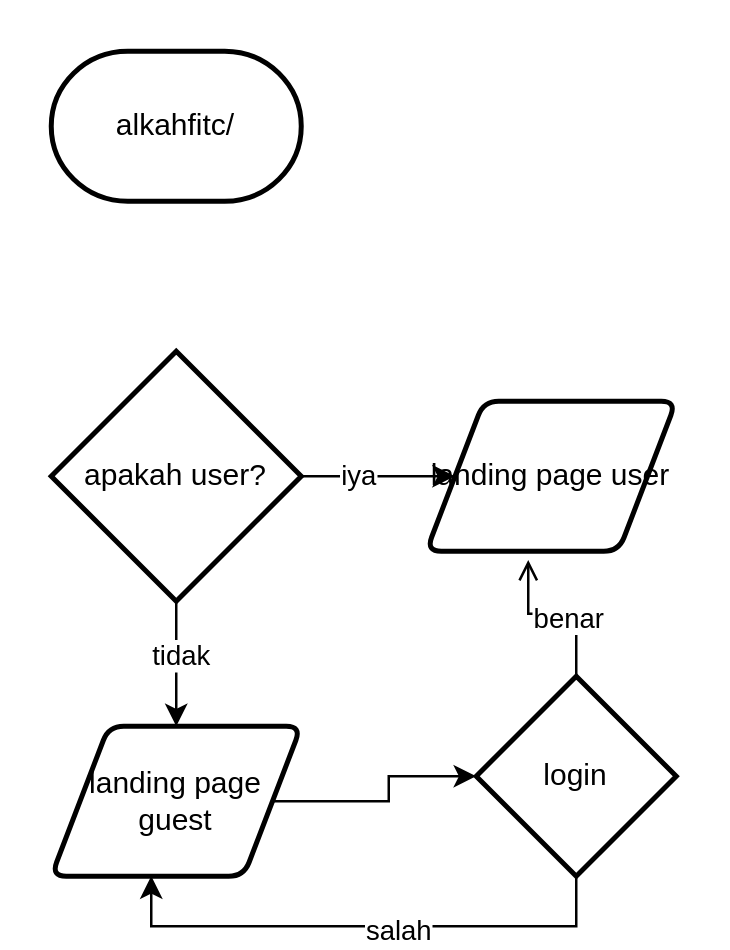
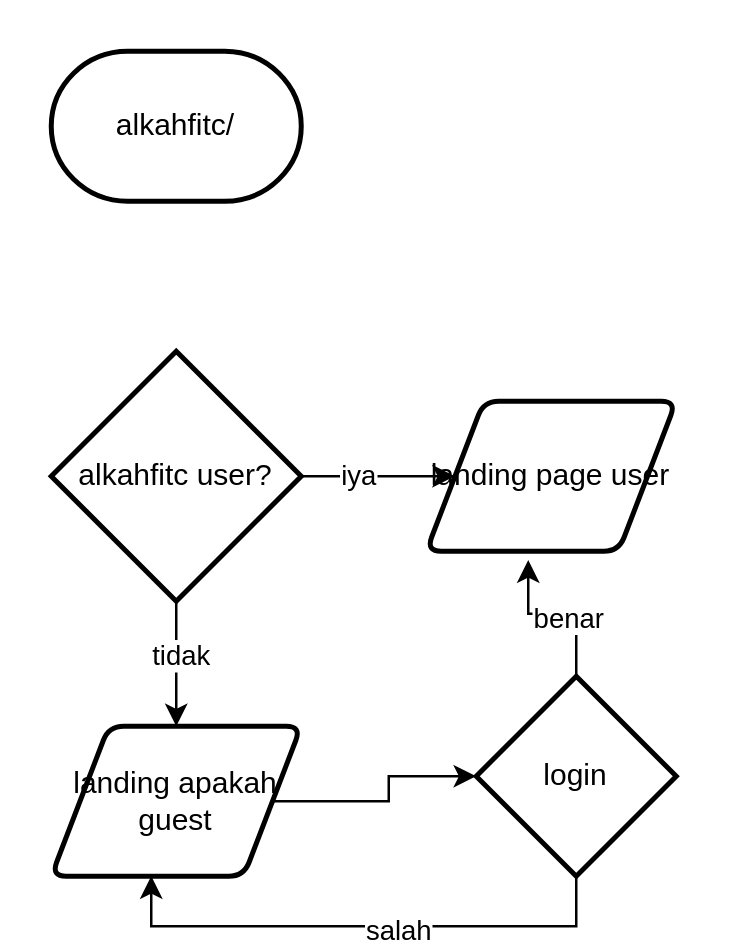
node "apakah user?": label "apakah user?" -> "alkahfitc user?"
edge "login" -> "landing page user": arrowhead open -> classic
node "landing page guest": label "landing page guest" -> "landing apakah guest"
